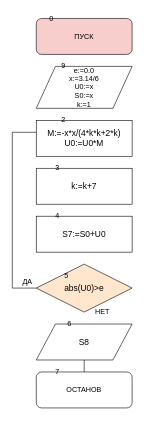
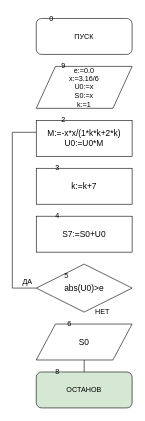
node "ПУСК": fillcolor #f8cecc -> #ffffff
node "e:=0.0 x:=3.14/6 U0:=x S0:=x k:=1": label "e:=0.0 x:=3.14/6 U0:=x S0:=x k:=1" -> "e:=0.0 x:=3.16/6 U0:=x S0:=x k:=1"
node "M:=-x*x/(4*k*k+2*k) U0:=U0*M": label "M:=-x*x/(4*k*k+2*k) U0:=U0*M" -> "M:=-x*x/(1*k*k+2*k) U0:=U0*M"
node "abs(U0)>e": fillcolor #ffe6cc -> #ffffff
node "S8": label "S8" -> "S0"
node "7": label "7" -> "8"
node "ОСТАНОВ": fillcolor #ffffff -> #d5e8d4
